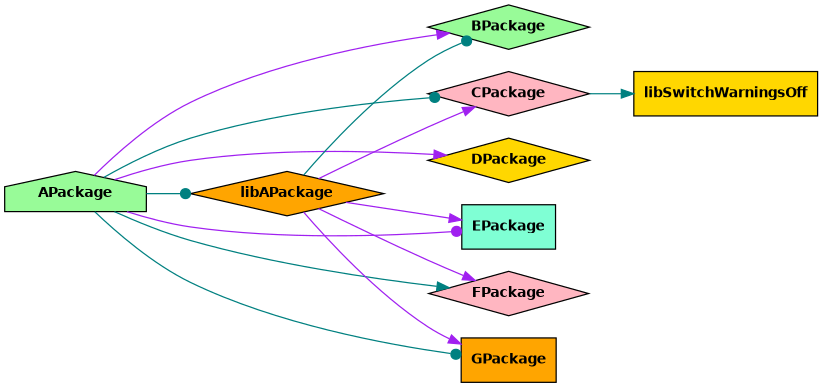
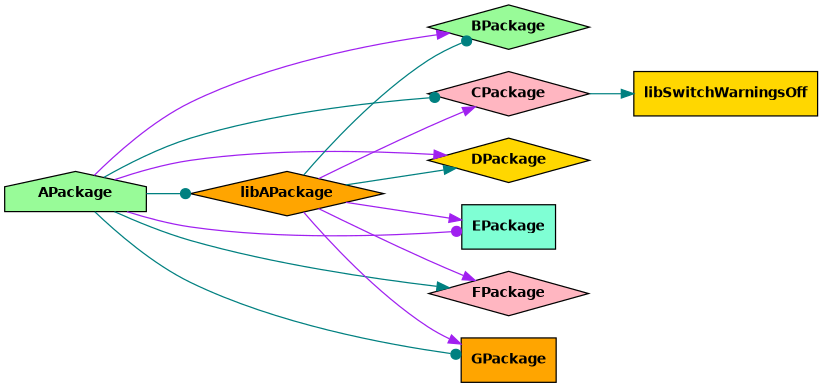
edge "libAPackage" -> "DPackage": added
